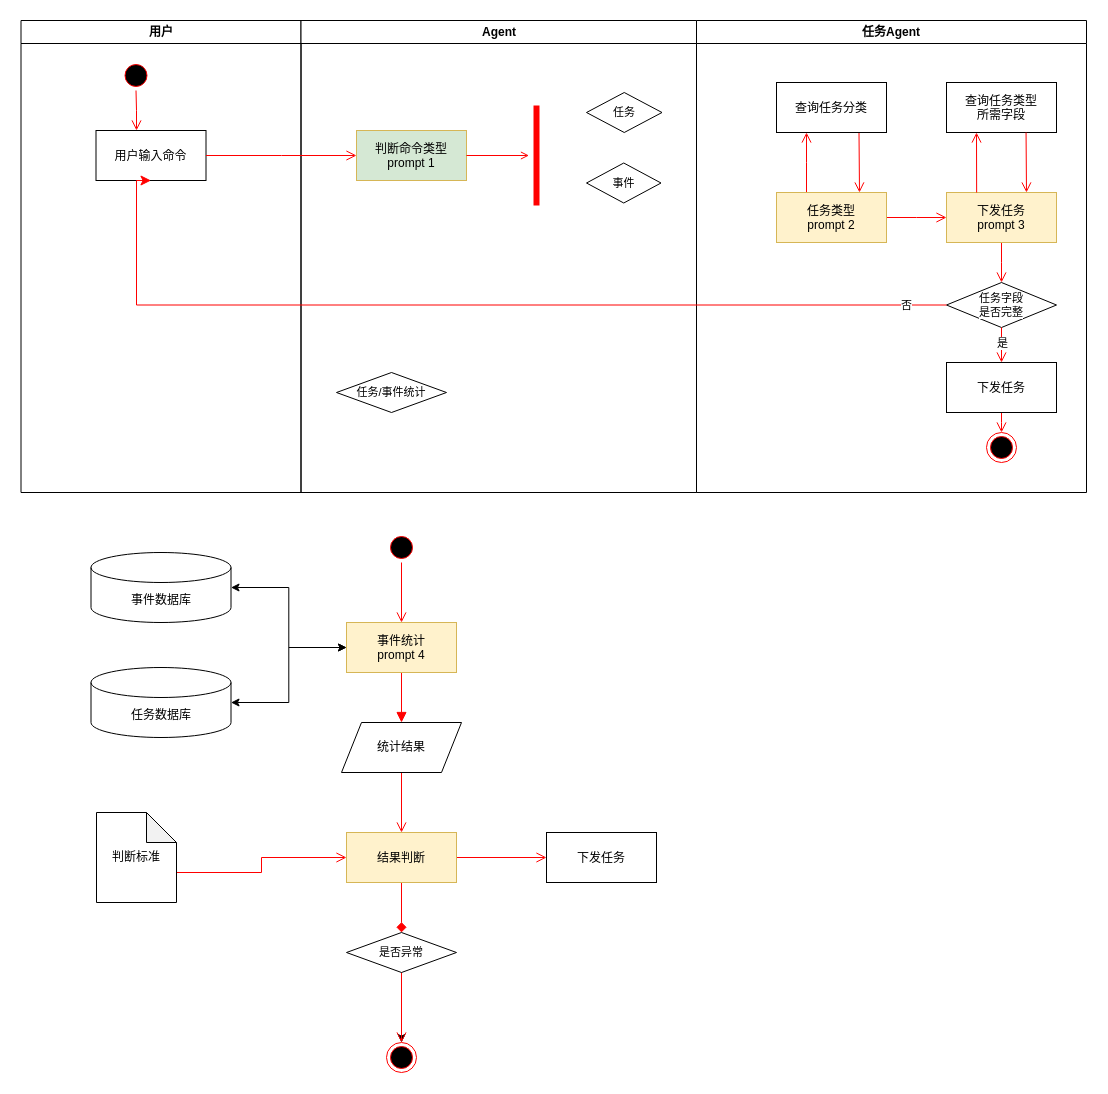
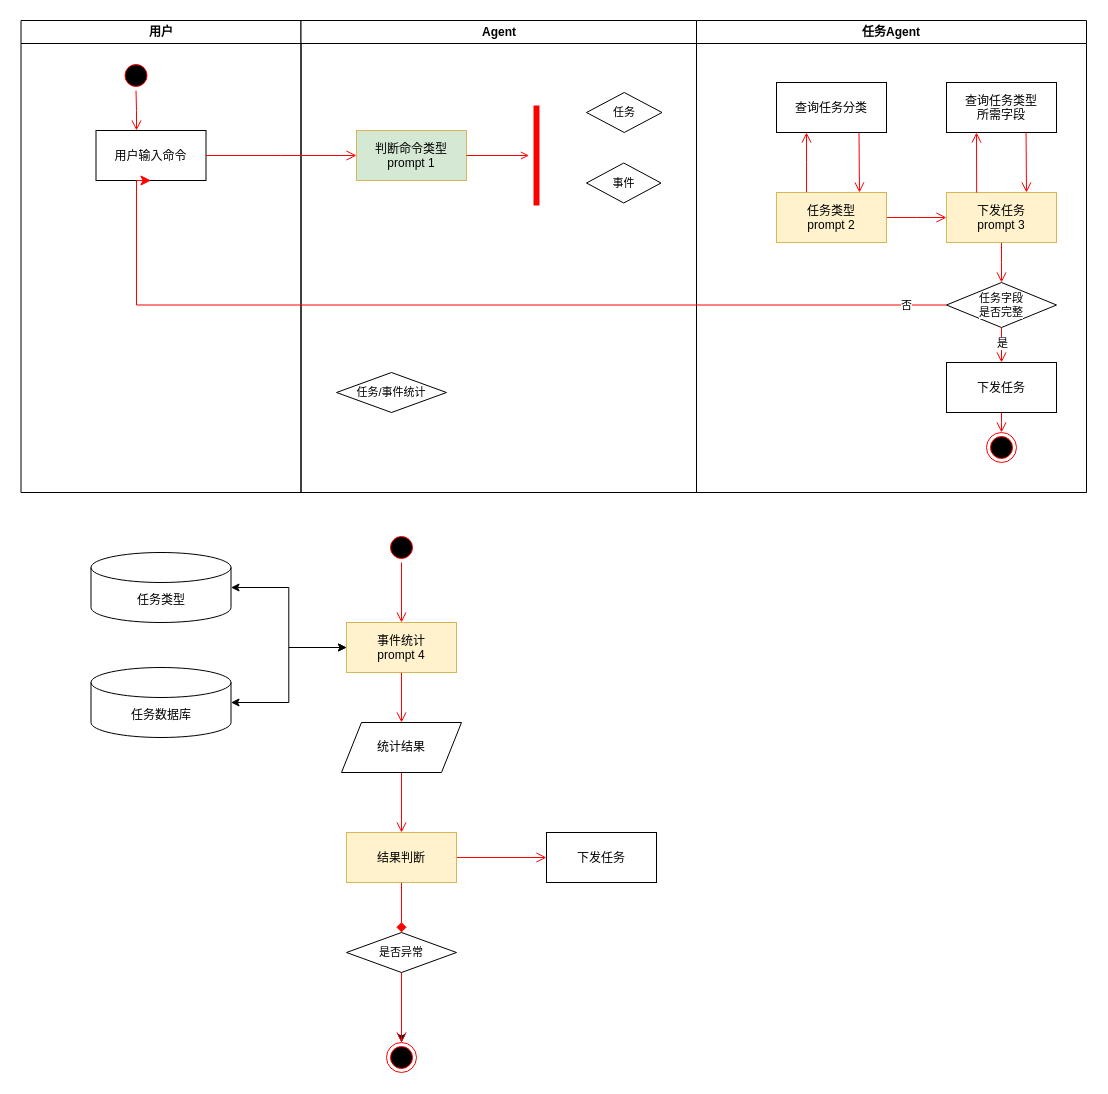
node "事件数据库": label "事件数据库" -> "任务类型"
edge "事件统计 prompt 4" -> "统计结果": arrowhead block -> open
node "判断标准": removed
edge "判断标准" -> "结果判断": removed
